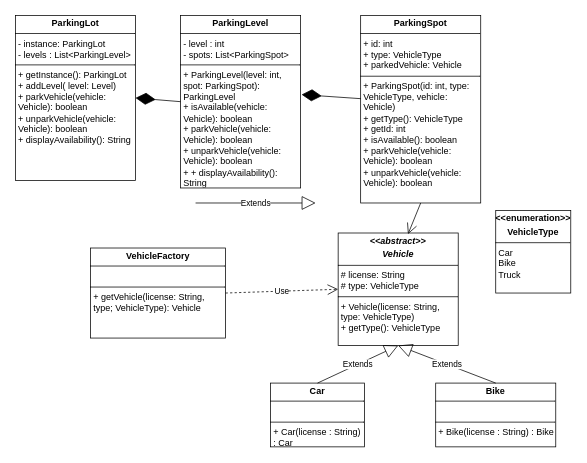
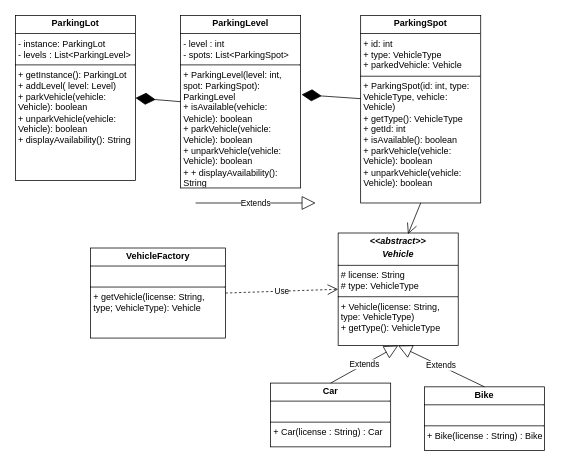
node "<<enumeration>> VehicleType Car Bike Truck": removed
node "Car + Car(license : String) : Car": size 94x64 -> 120x64
node "Bike + Bike(license : String) : Bike": moved (495, 415) -> (484, 419)
